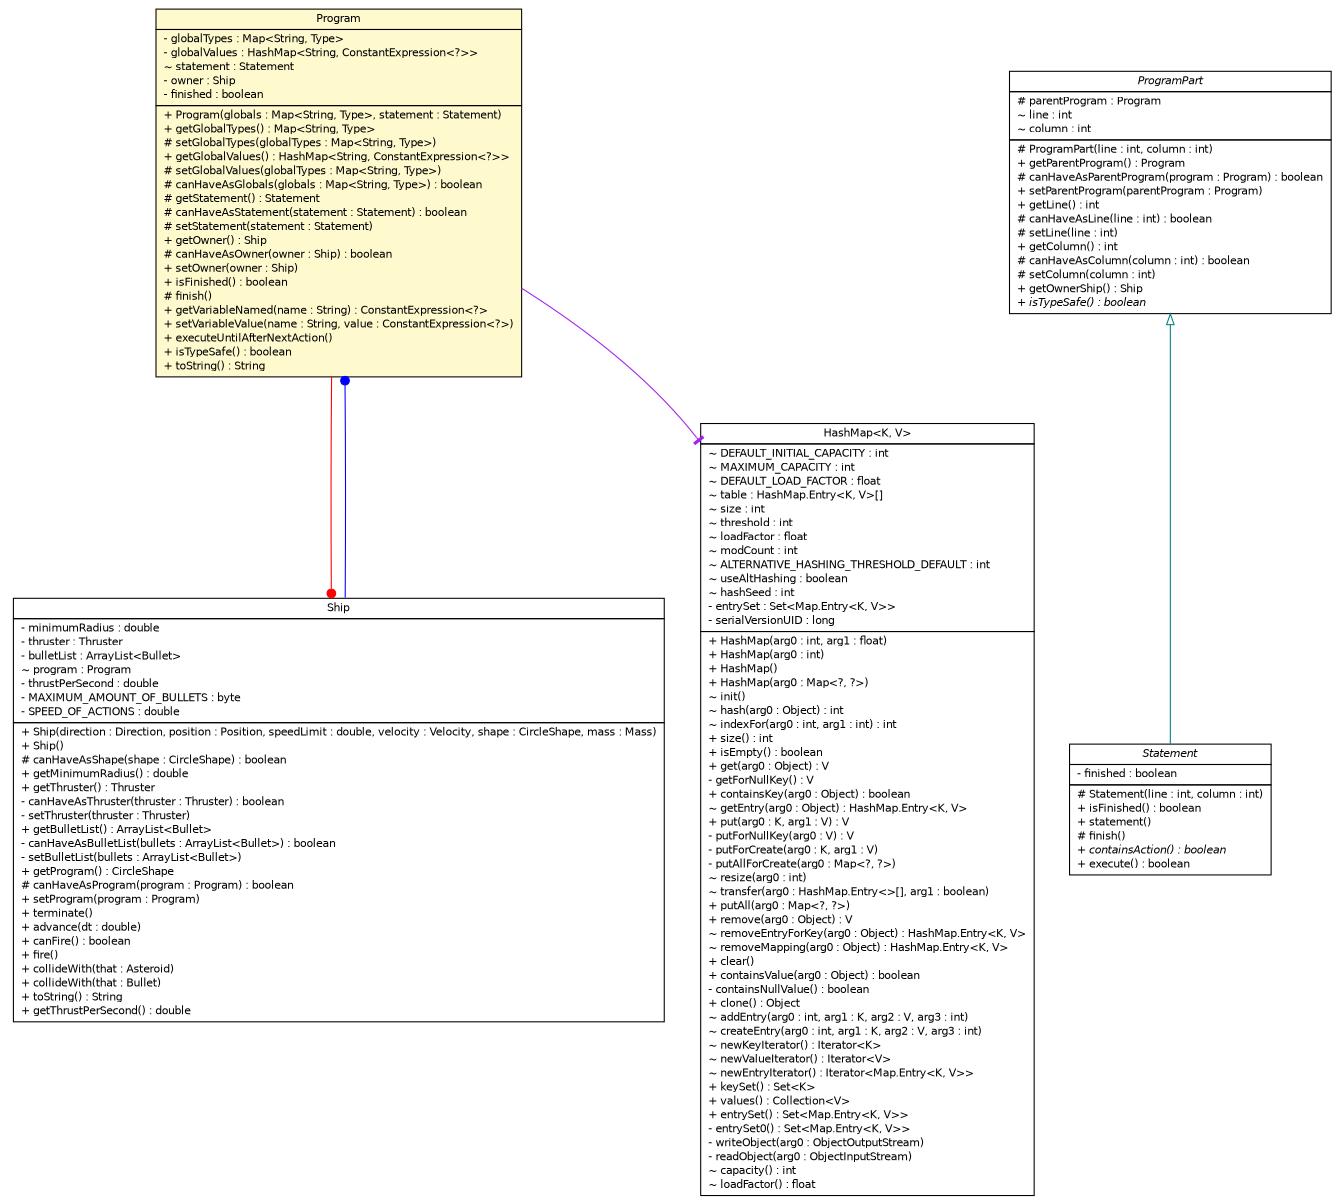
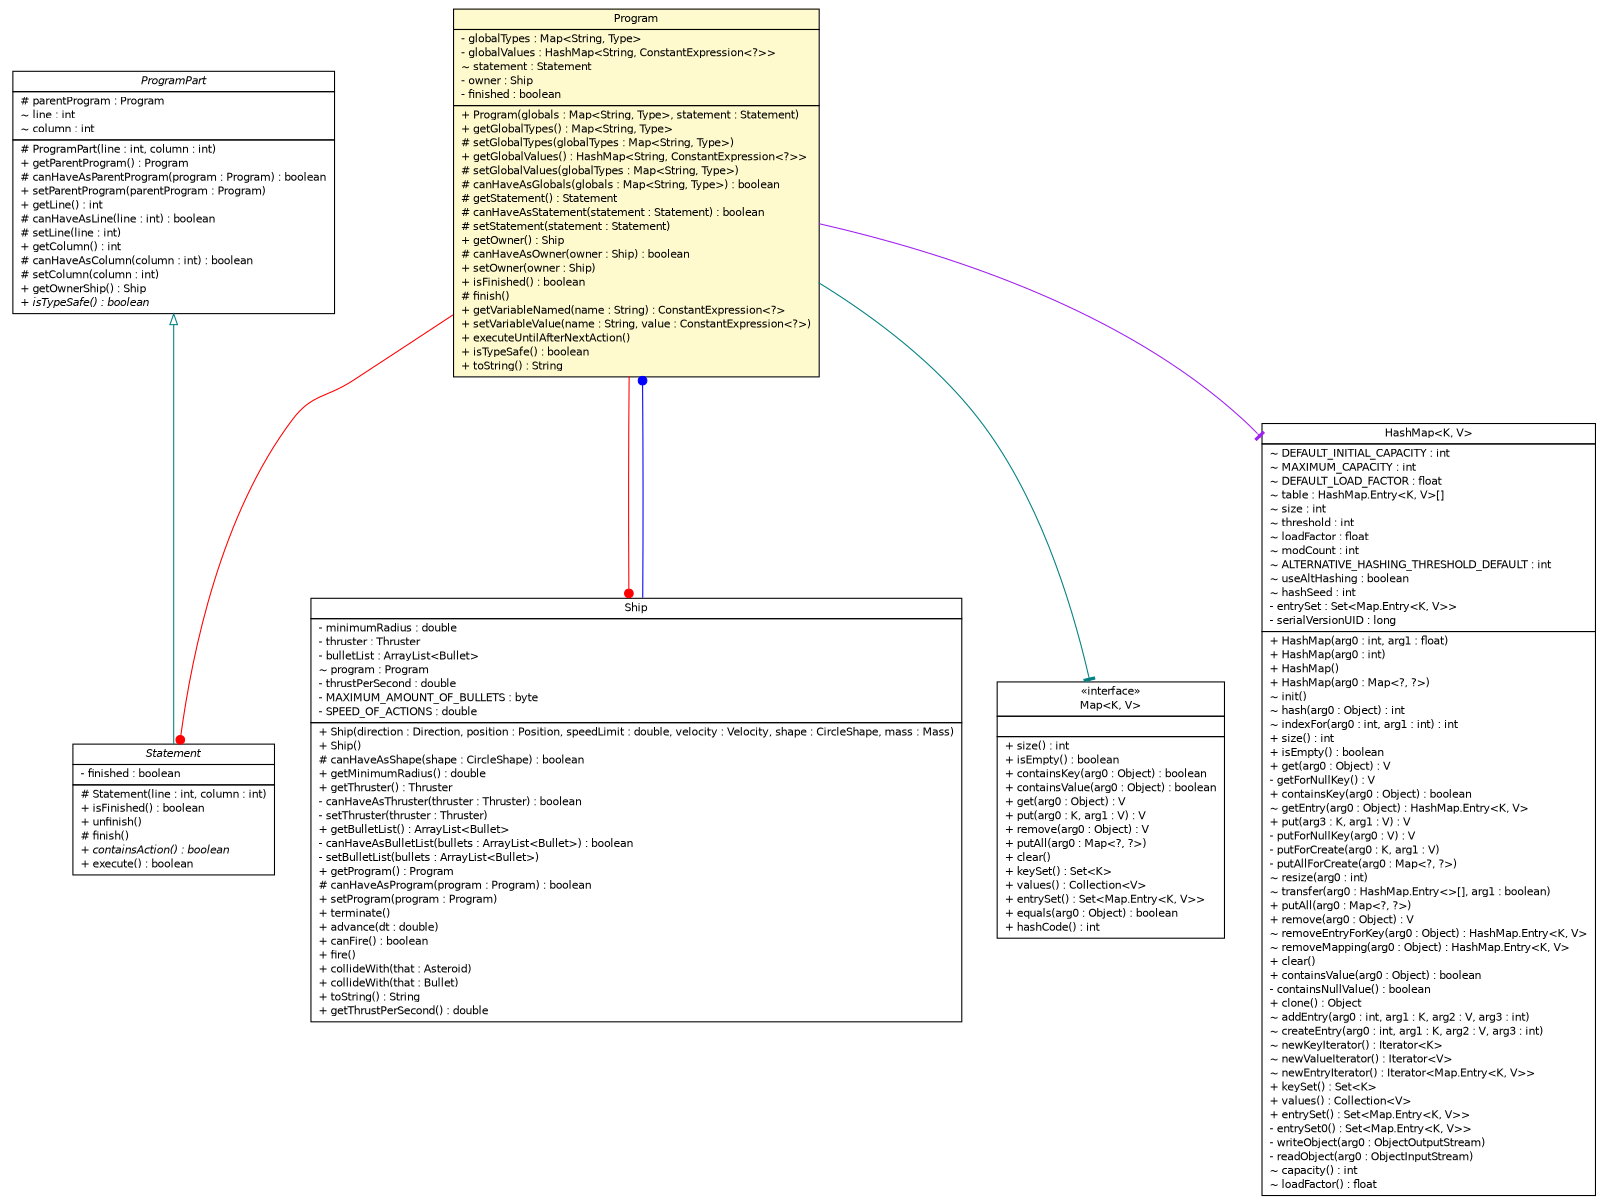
edge "Program" -> "Statement": added
node "Map<K, V>": added
node "HashMap<K, V>": text "+ put(arg0 : K, arg1 : V) : V" -> "+ put(arg3 : K, arg1 : V) : V"
node "Statement": text "+ statement()" -> "+ unfinish()"
node "Ship": text "+ getProgram() : CircleShape" -> "+ getProgram() : Program"
